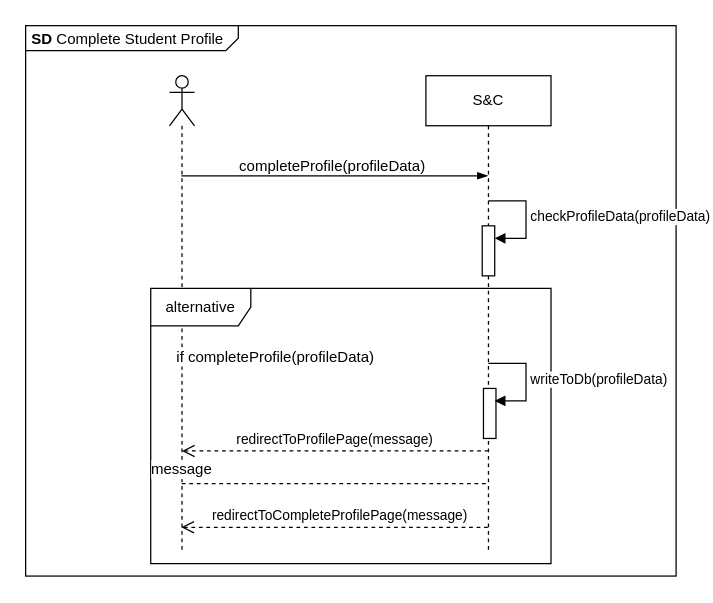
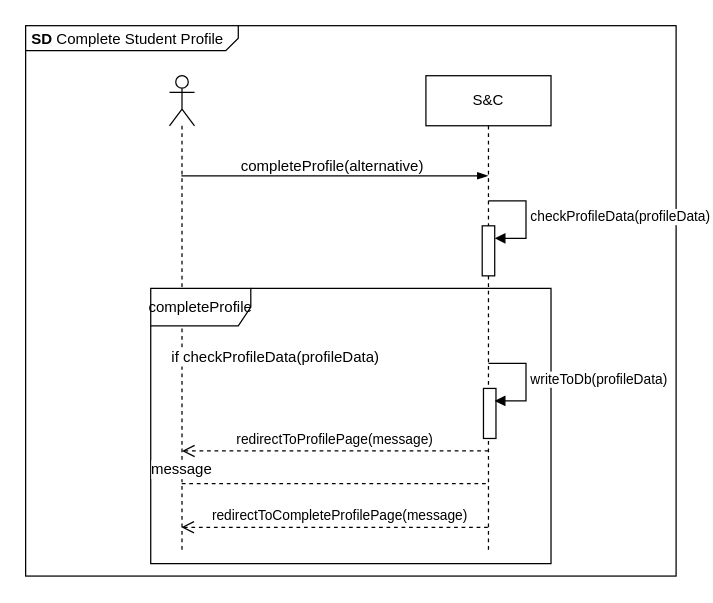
node "completeProfile(profileData)": label "completeProfile(profileData)" -> "completeProfile(alternative)"
node "alternative": label "alternative" -> "completeProfile"
node "if completeProfile(profileData)": label "if completeProfile(profileData)" -> "if checkProfileData(profileData)"
